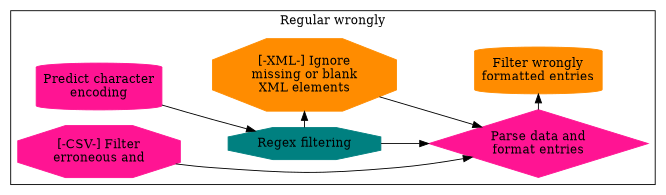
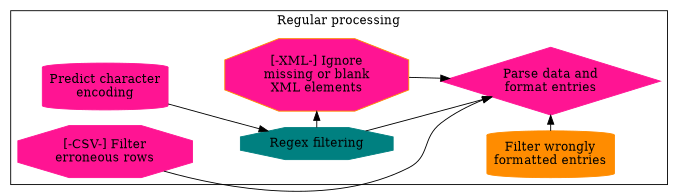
cluster "Regular wrongly": label "Regular wrongly" -> "Regular processing"
node "[-XML-] Ignore missing or blank XML elements": fillcolor darkorange -> deeppink
edge "Parse data and format entries" -> "Filter wrongly formatted entries": reversed
node "[-CSV-] Filter erroneous and": label "[-CSV-] Filter erroneous and" -> "[-CSV-] Filter erroneous rows"
